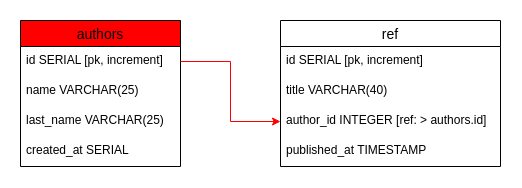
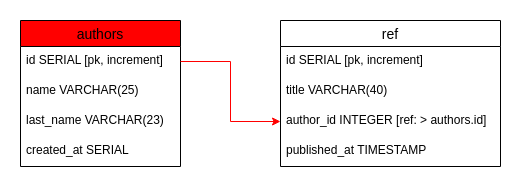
node "last_name VARCHAR(25)": label "last_name VARCHAR(25)" -> "last_name VARCHAR(23)"
